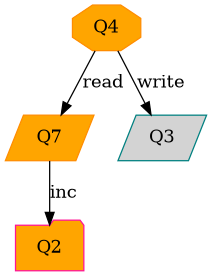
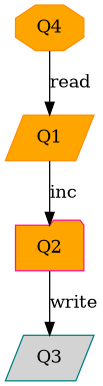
edge "Q4" -> "Q3": now "Q2" -> "Q3"
node "Q7": label "Q7" -> "Q1"
